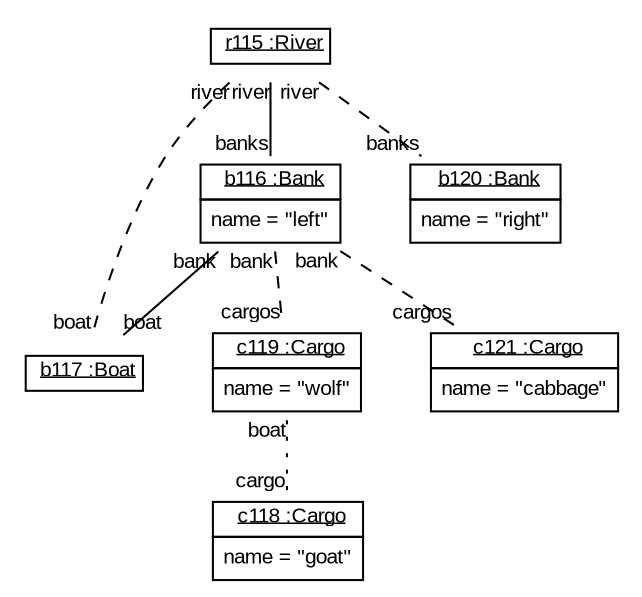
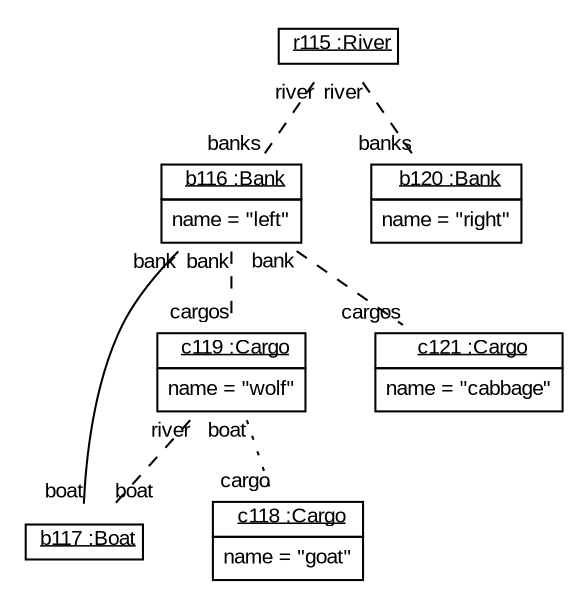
edge "r115 :River" -- "b116 :Bank": style solid -> dashed
edge "r115 :River" -- "b117 :Boat": now "c119 :Cargo" -- "b117 :Boat"
